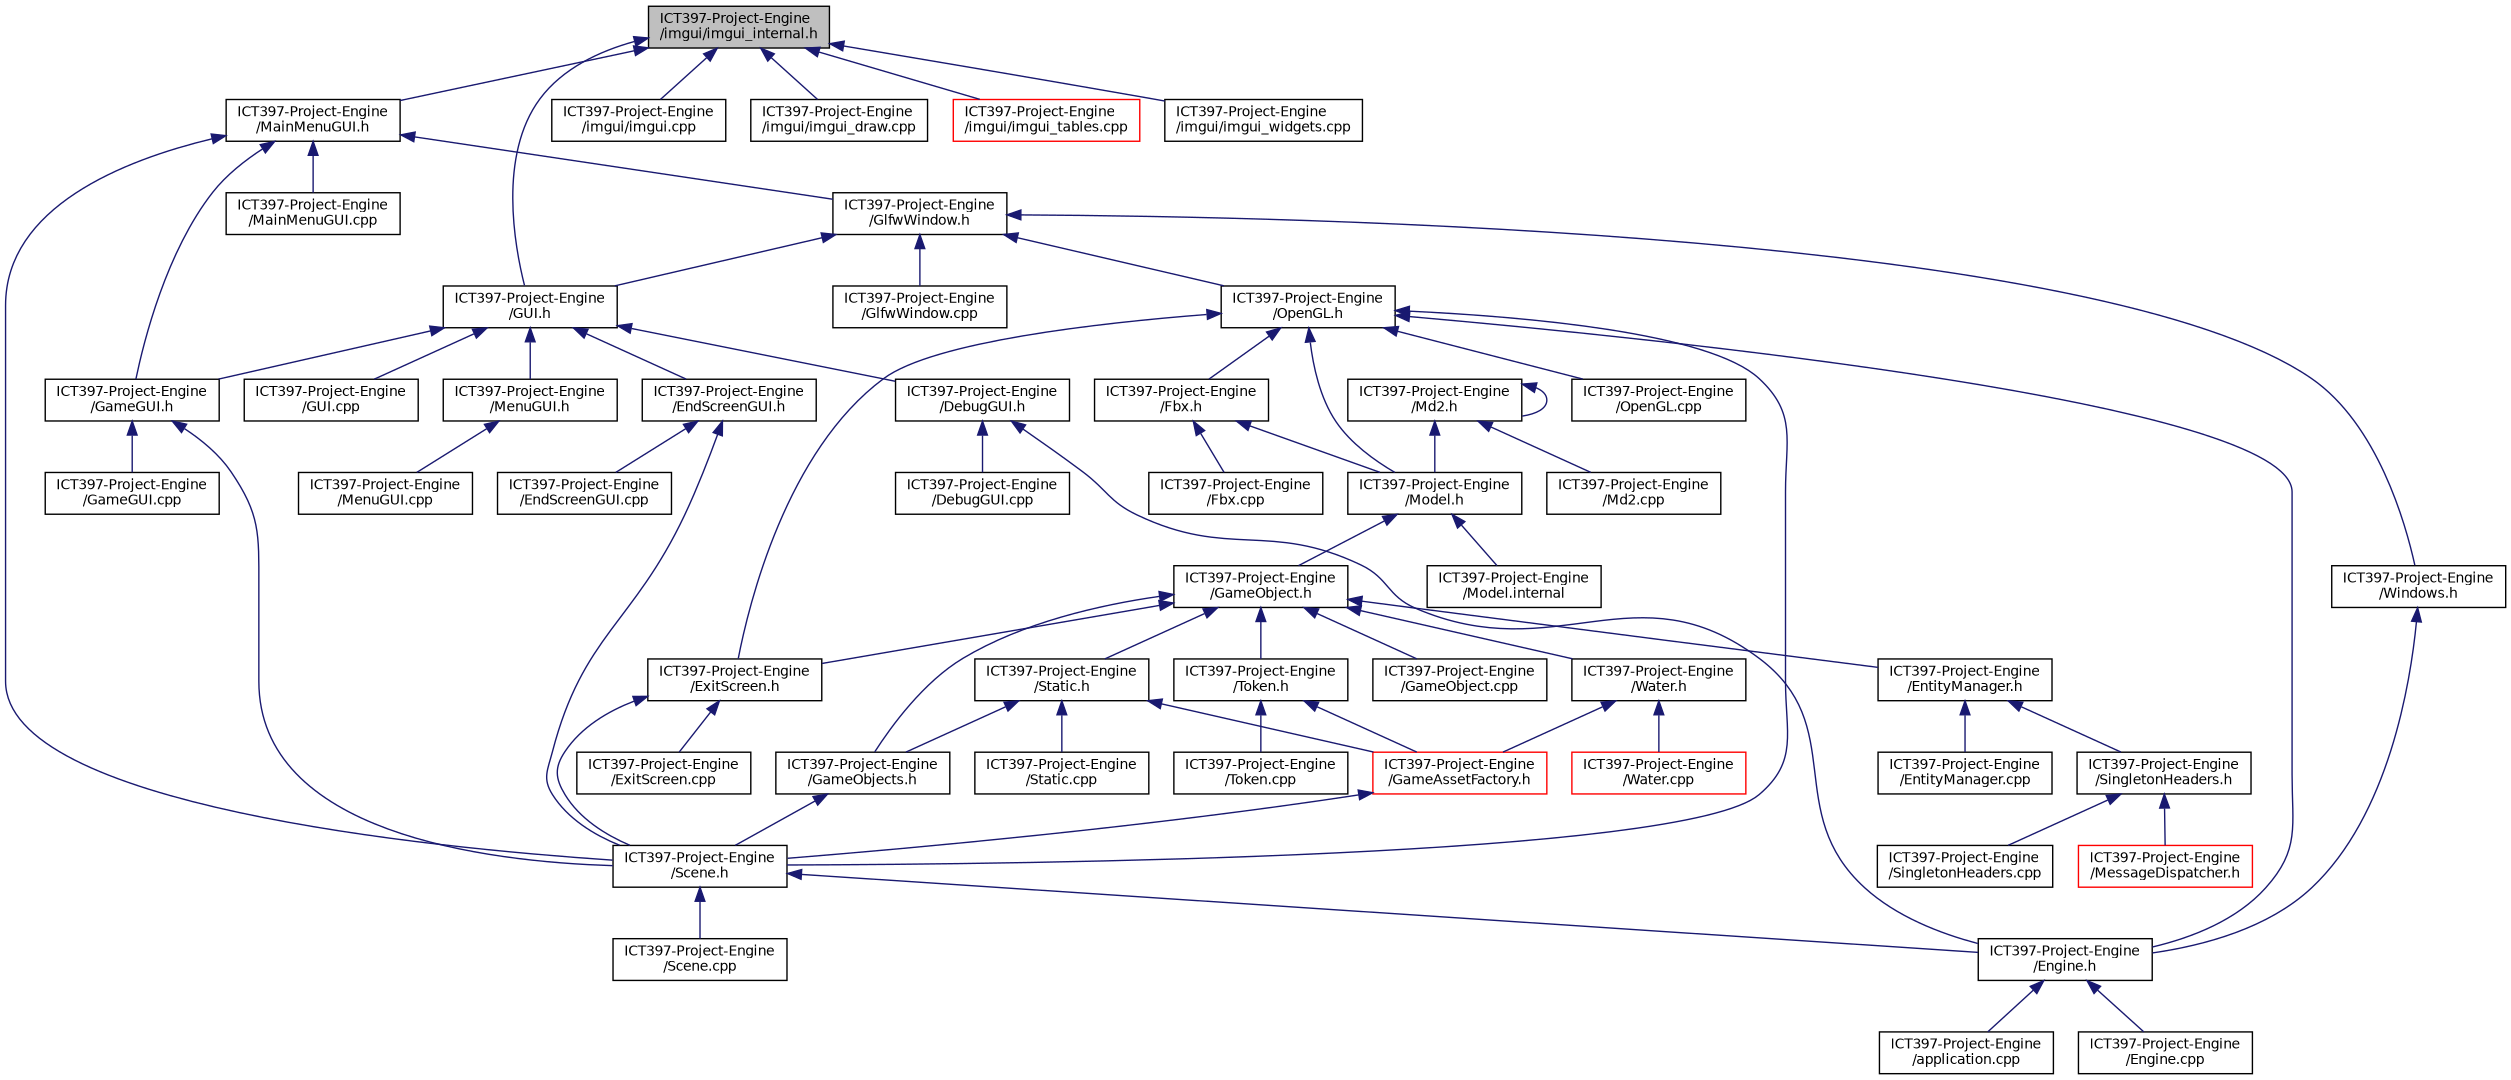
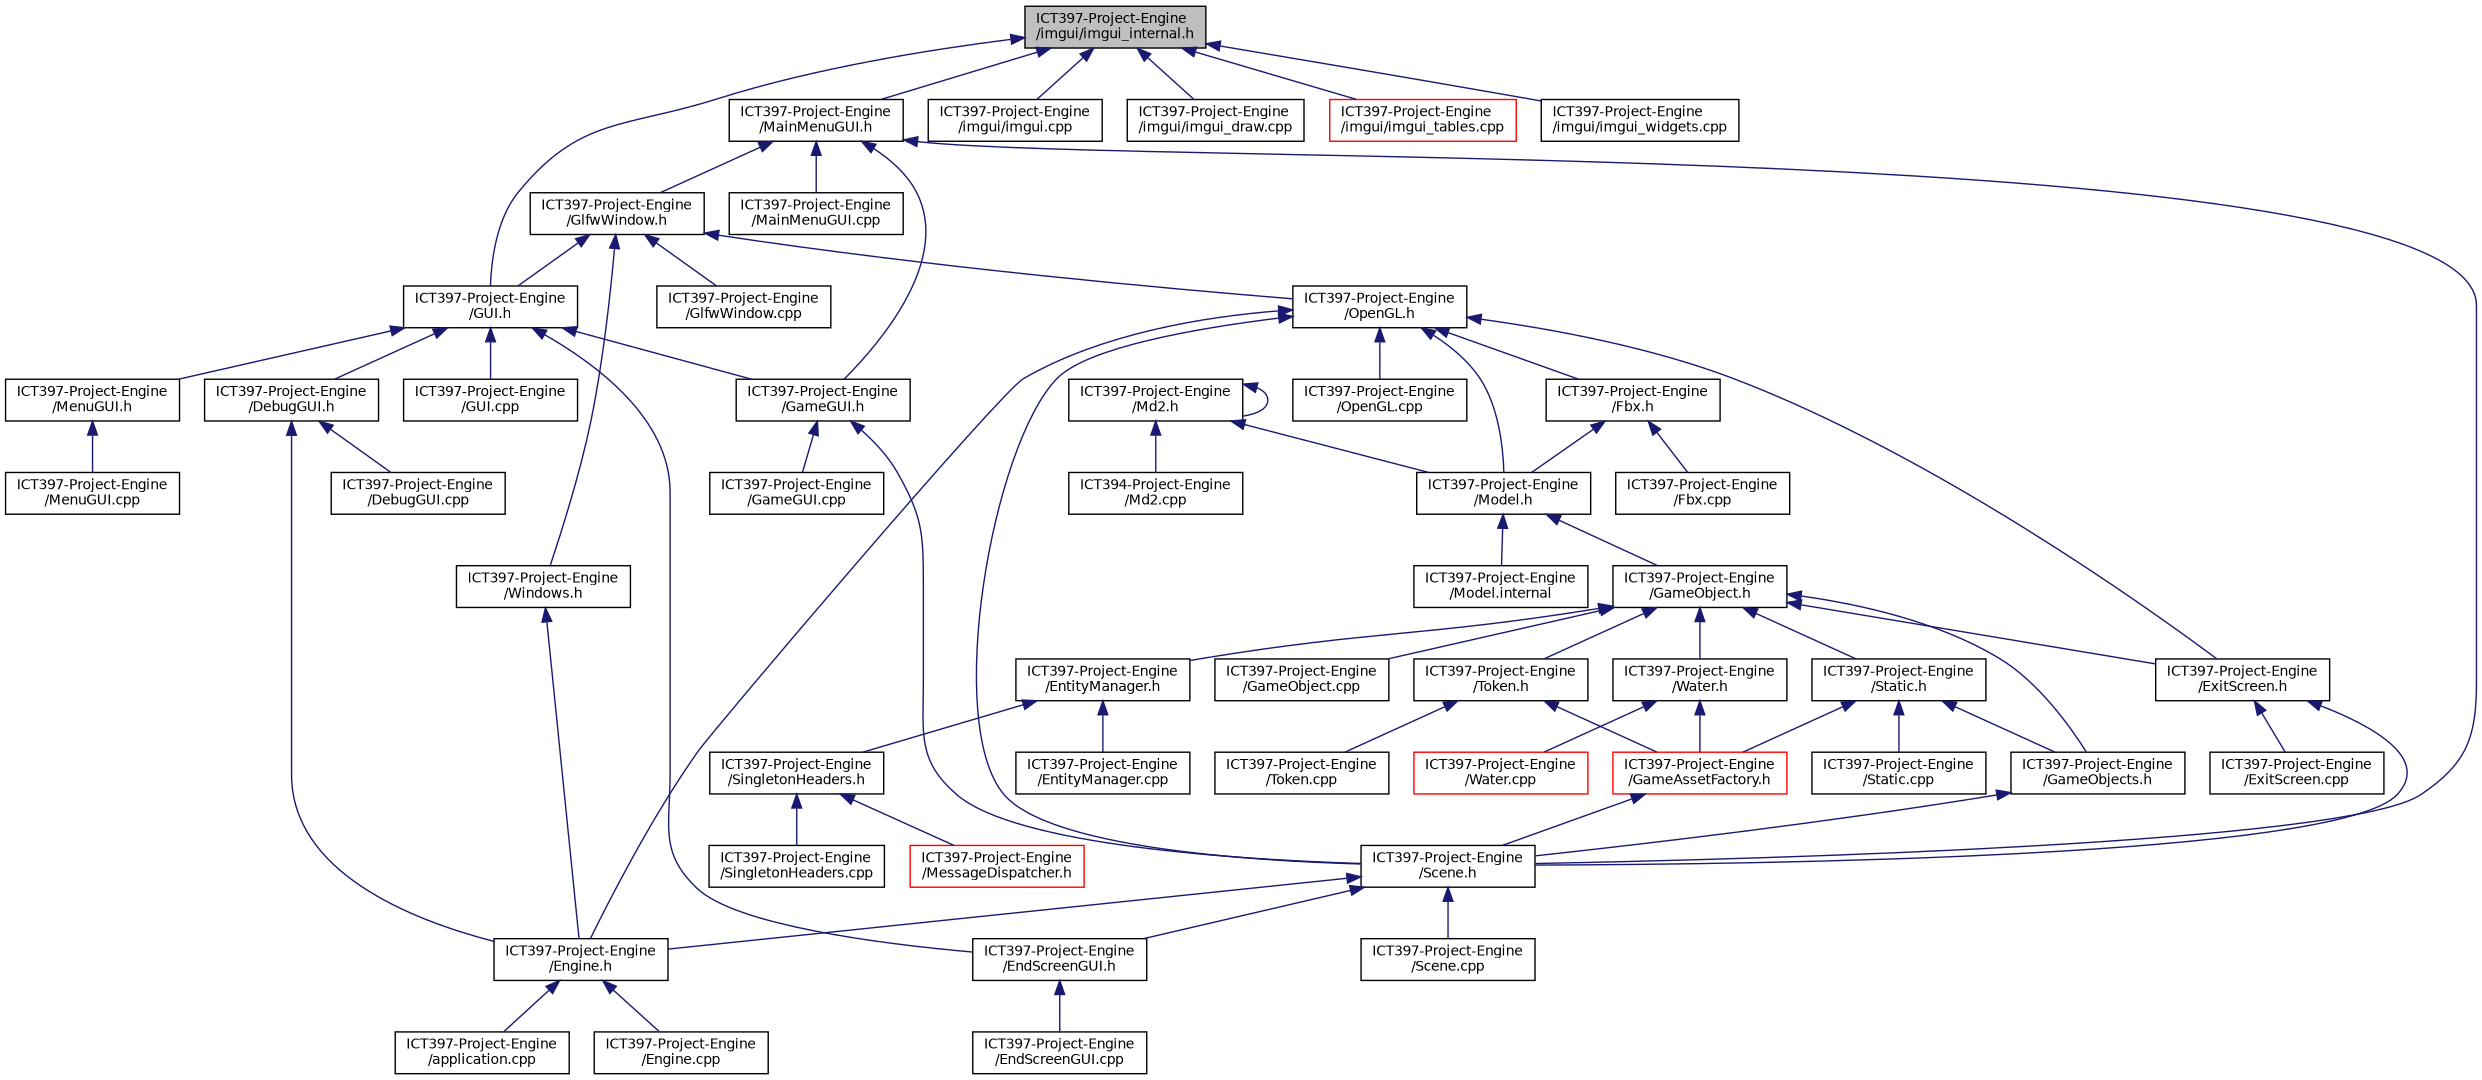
node "ICT397-Project-Engine /Md2.cpp": label "ICT397-Project-Engine /Md2.cpp" -> "ICT394-Project-Engine /Md2.cpp"
edge "ICT397-Project-Engine /Scene.h" -> "ICT397-Project-Engine /EndScreenGUI.h": reversed
